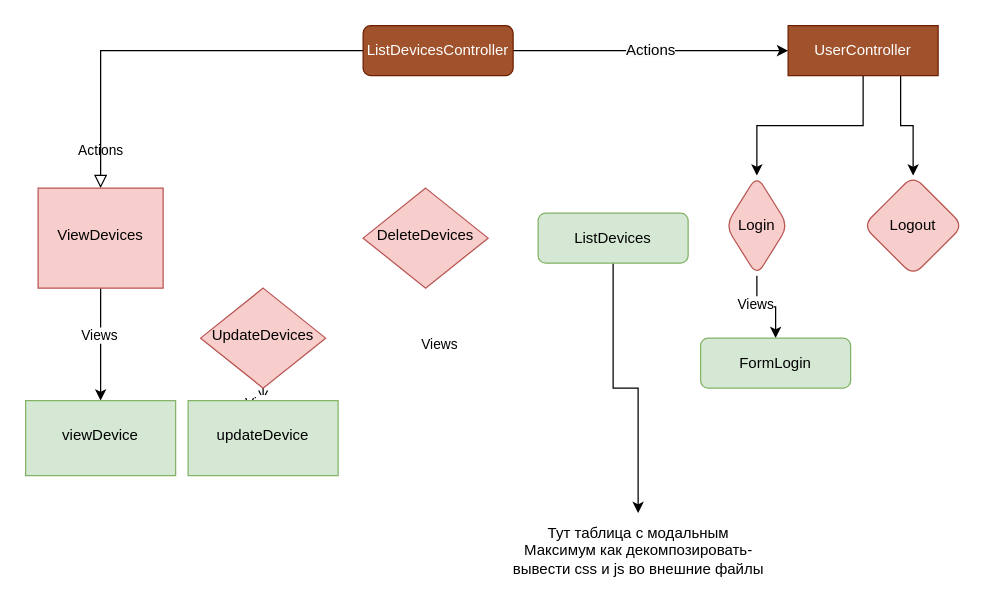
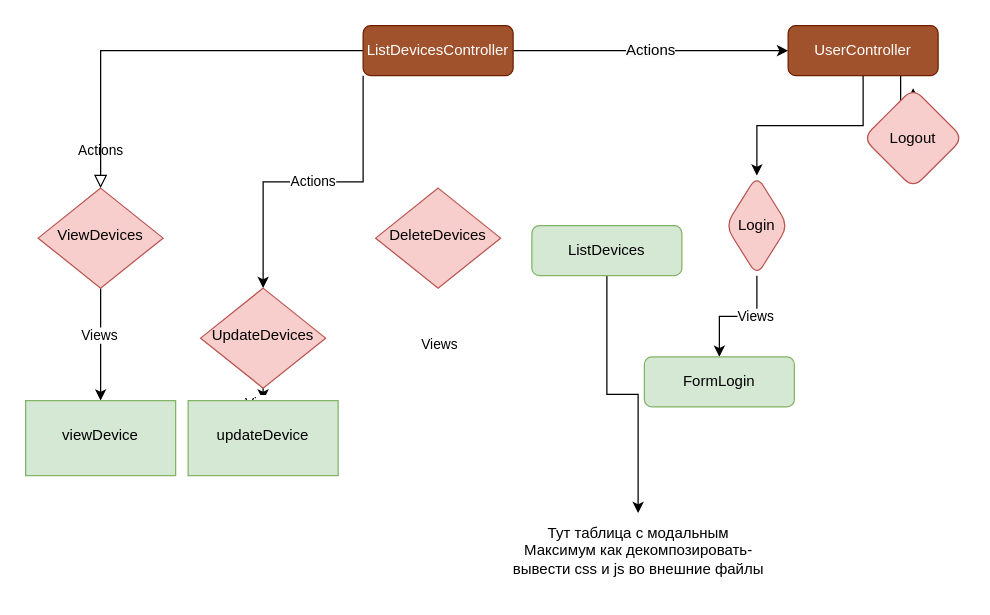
node "UserController": shape rectangle -> rounded rectangle
edge "ListDevicesController" -> "UpdateDevices": added, label "Actions"
node "Logout": moved (913, 226) -> (913, 138)
node "ViewDevices": shape rectangle -> diamond
node "DeleteDevices": moved (426, 238) -> (438, 238)
node "ListDevices": moved (613, 238) -> (607, 251)
node "FormLogin": moved (776, 363) -> (719, 382)
edge "UpdateDevices" -> "updateDevice": arrowhead open -> classic
